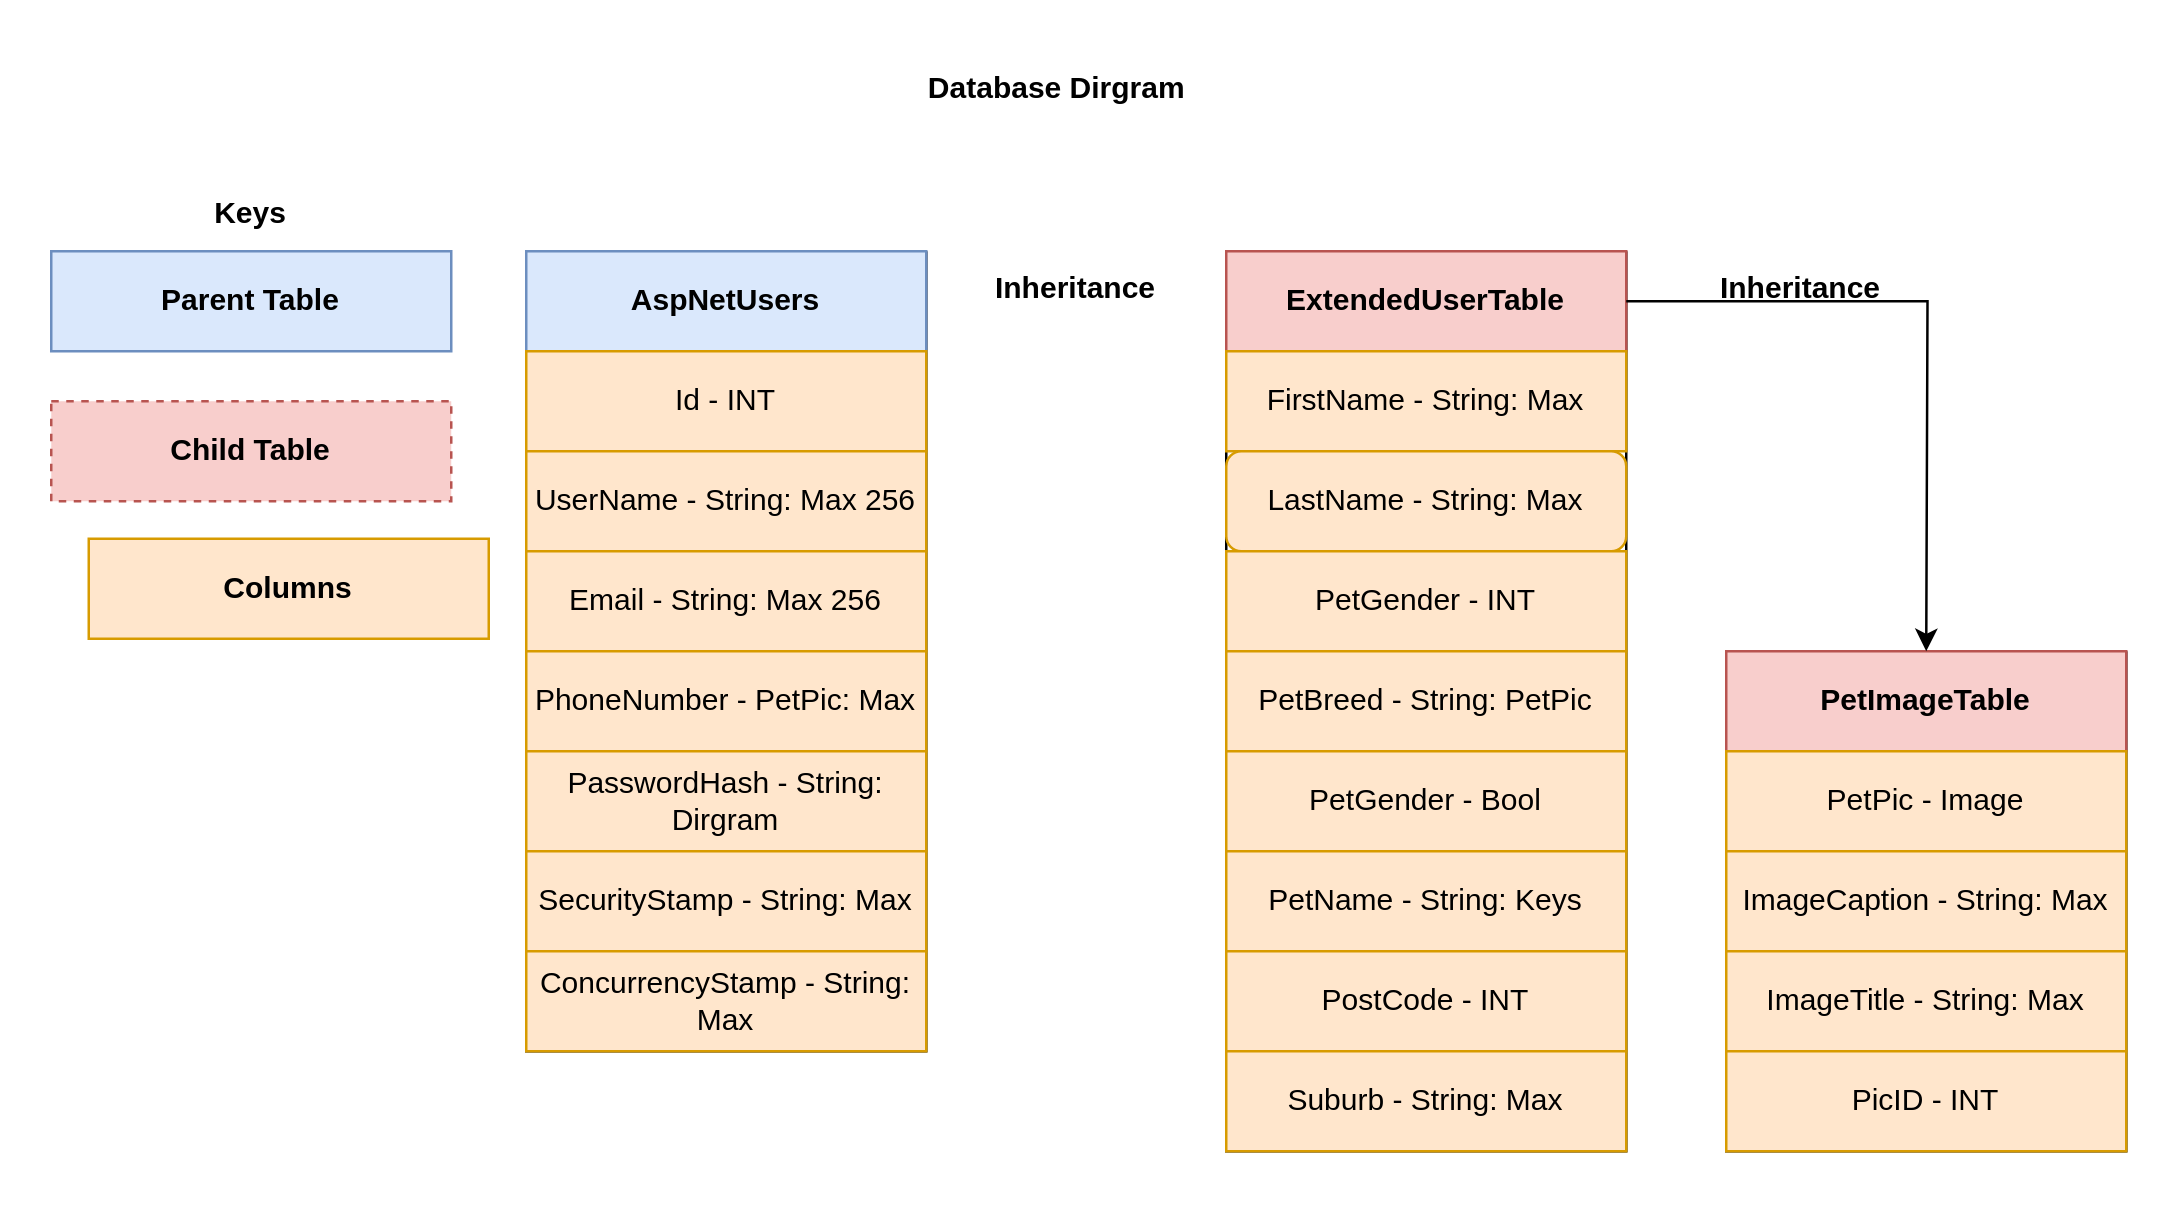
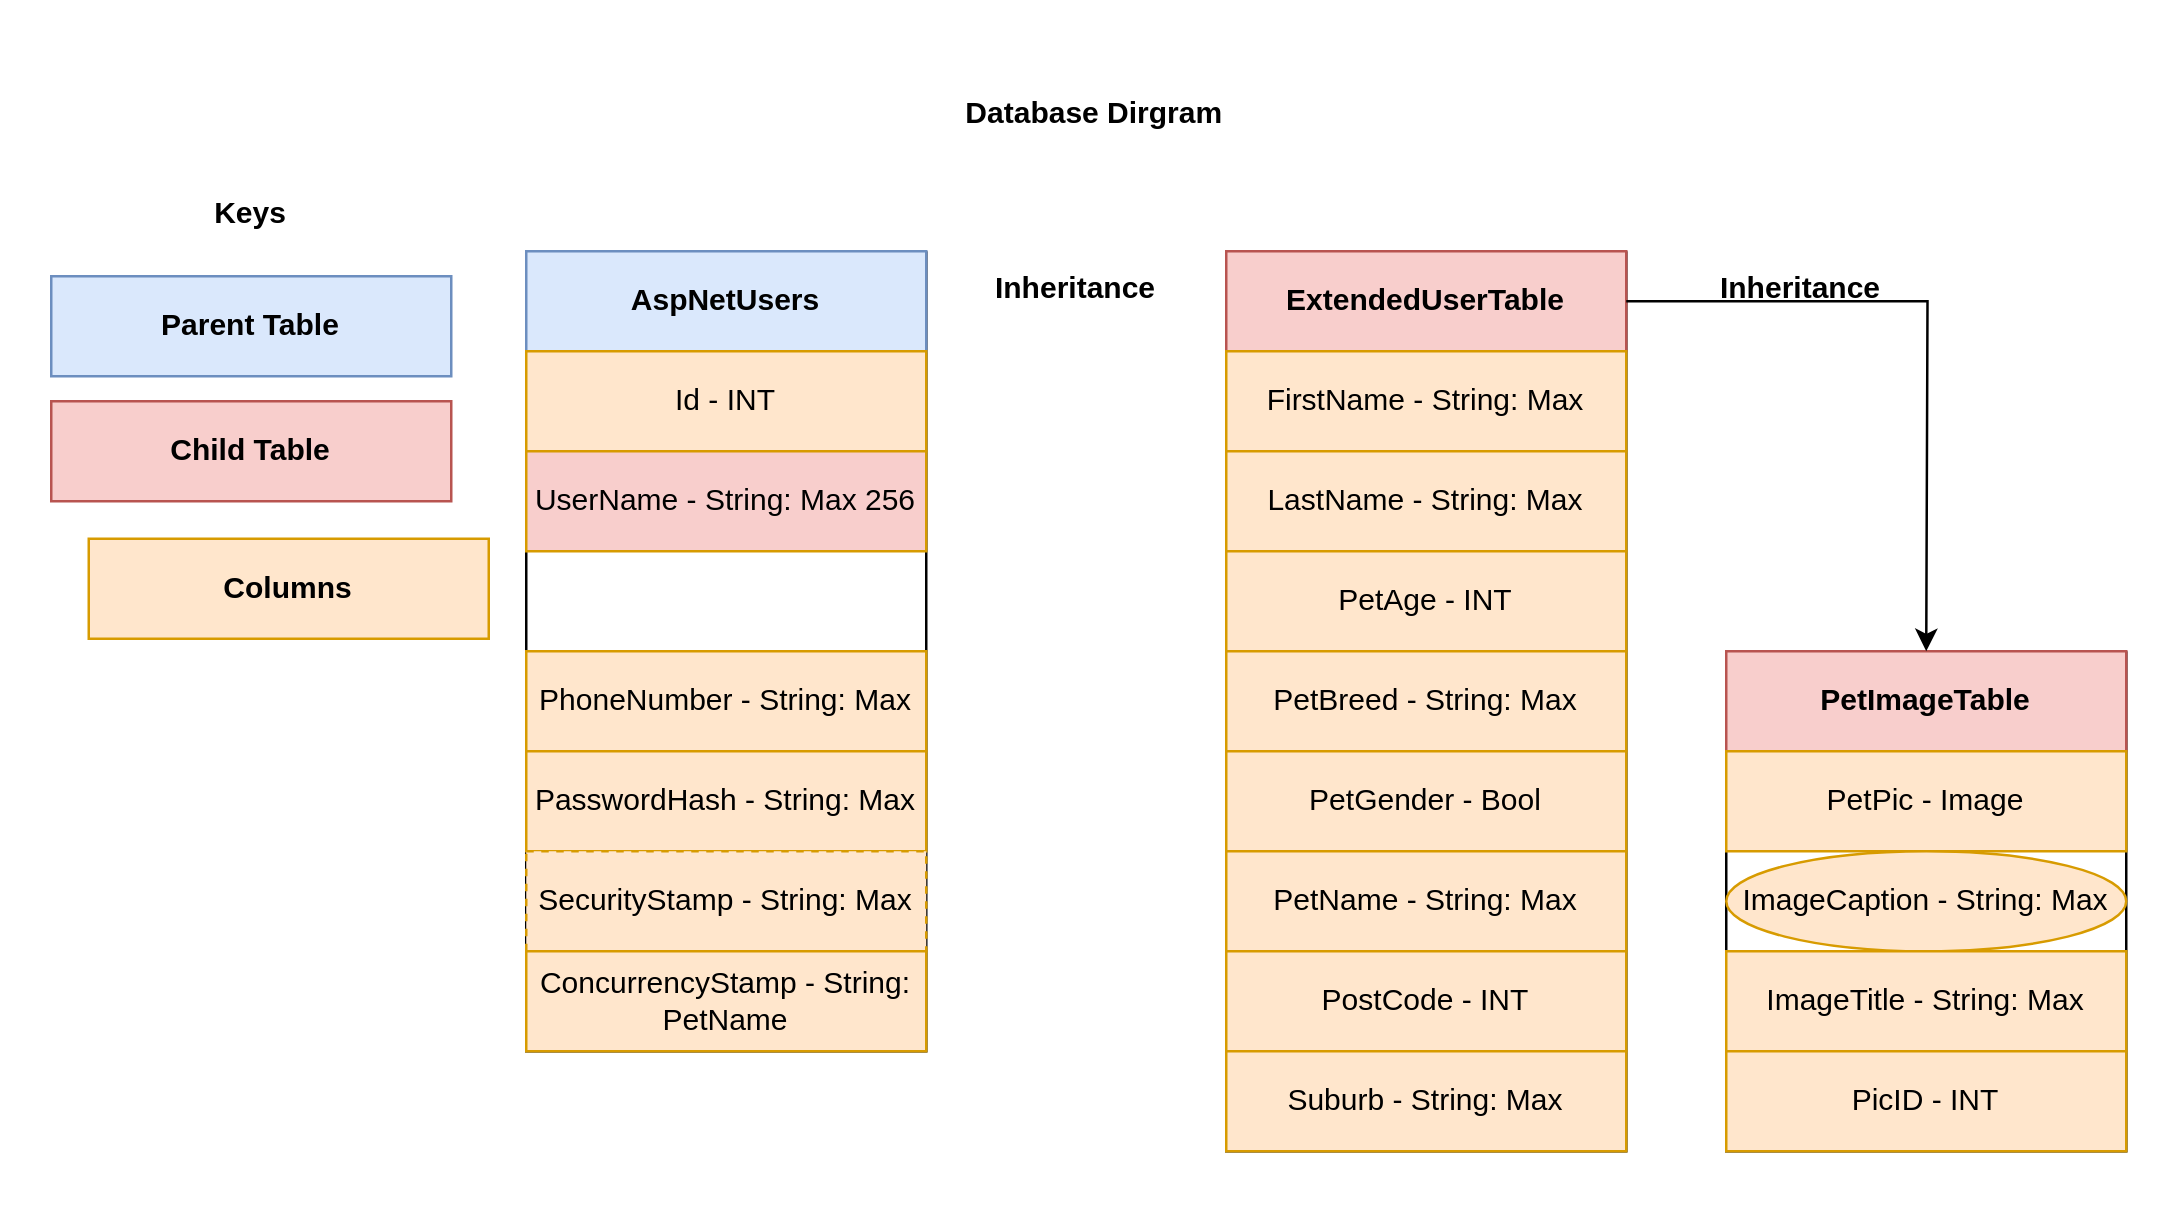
node "Database Dirgram": moved (1070, 89) -> (1108, 114)
node "Parent Table": moved (251, 301) -> (251, 326)
node "Child Table": style dashed -> solid
node "UserName - String: Max 256": fillcolor #ffe6cc -> #f8cecc
node "LastName - String: Max": shape rounded rectangle -> rectangle
node "Email - String: Max 256": removed
node "PetGender - INT": label "PetGender - INT" -> "PetAge - INT"
node "PhoneNumber - PetPic: Max": label "PhoneNumber - PetPic: Max" -> "PhoneNumber - String: Max"
node "PetBreed - String: PetPic": label "PetBreed - String: PetPic" -> "PetBreed - String: Max"
node "PasswordHash - String: Dirgram": label "PasswordHash - String: Dirgram" -> "PasswordHash - String: Max"
node "SecurityStamp - String: Max": style solid -> dashed
node "PetName - String: Keys": label "PetName - String: Keys" -> "PetName - String: Max"
node "ImageCaption - String: Max": shape rectangle -> ellipse
node "ConcurrencyStamp - String: Max": label "ConcurrencyStamp - String: Max" -> "ConcurrencyStamp - String: PetName"
